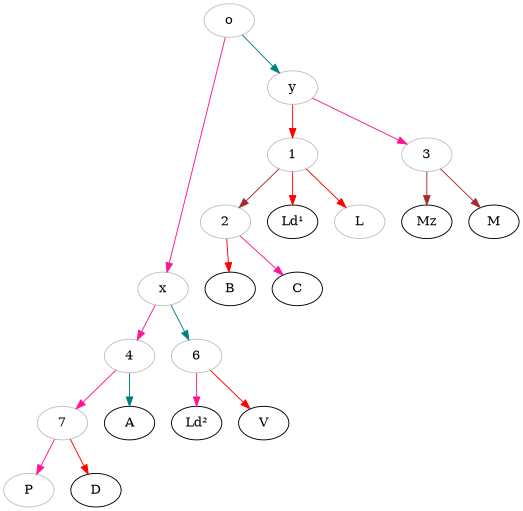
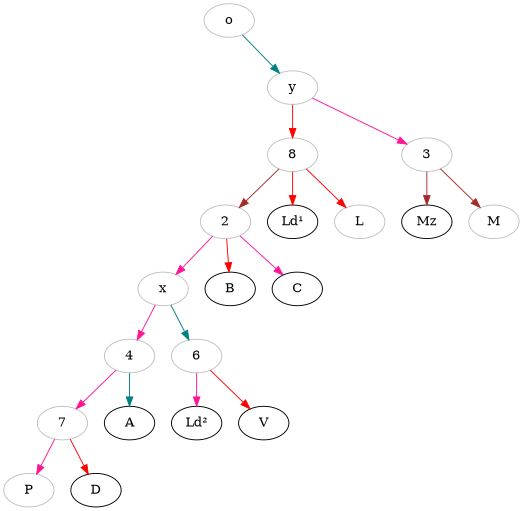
edge "o" -> "x": now "2" -> "x"
node "1": label "1" -> "8"
node "M": color black -> grey
